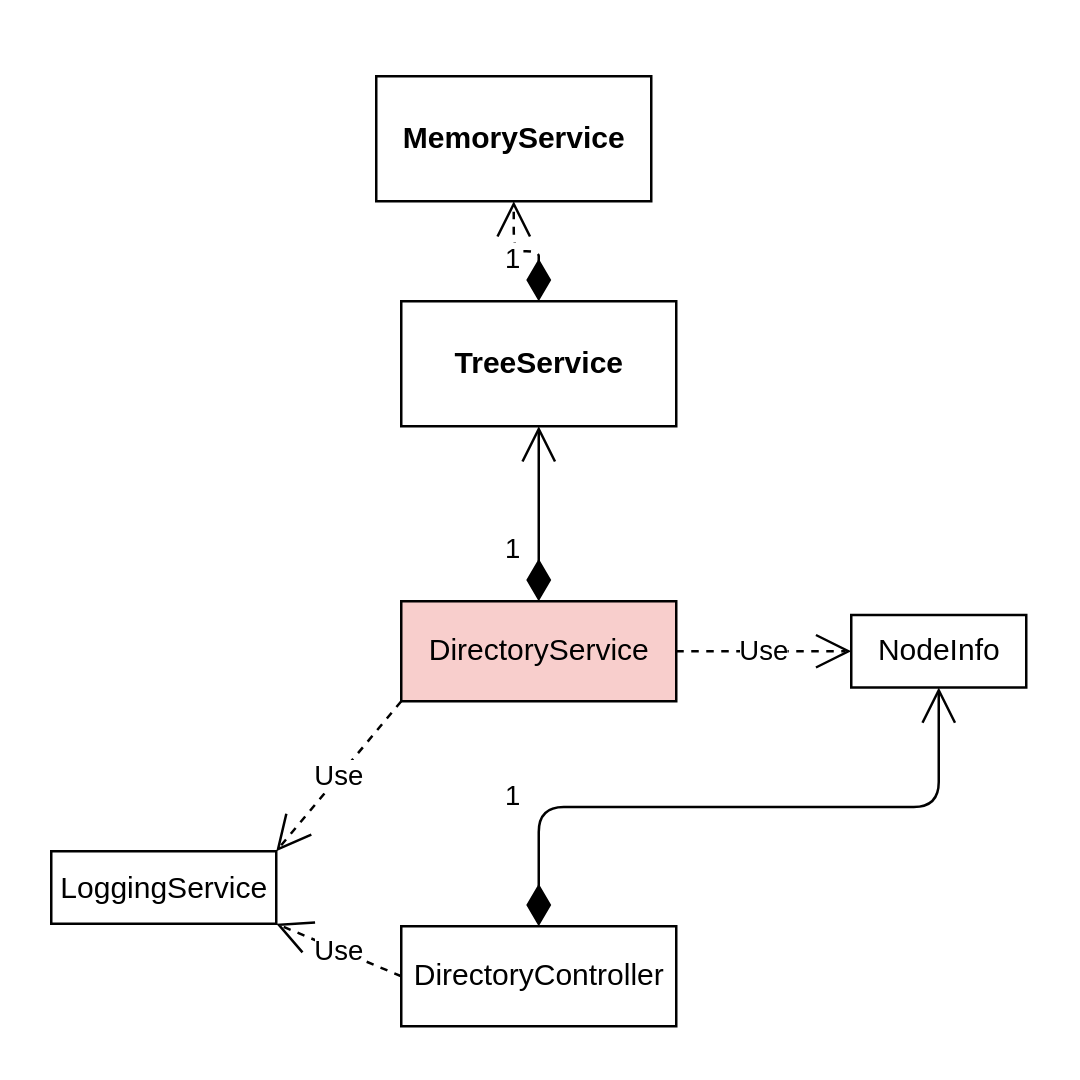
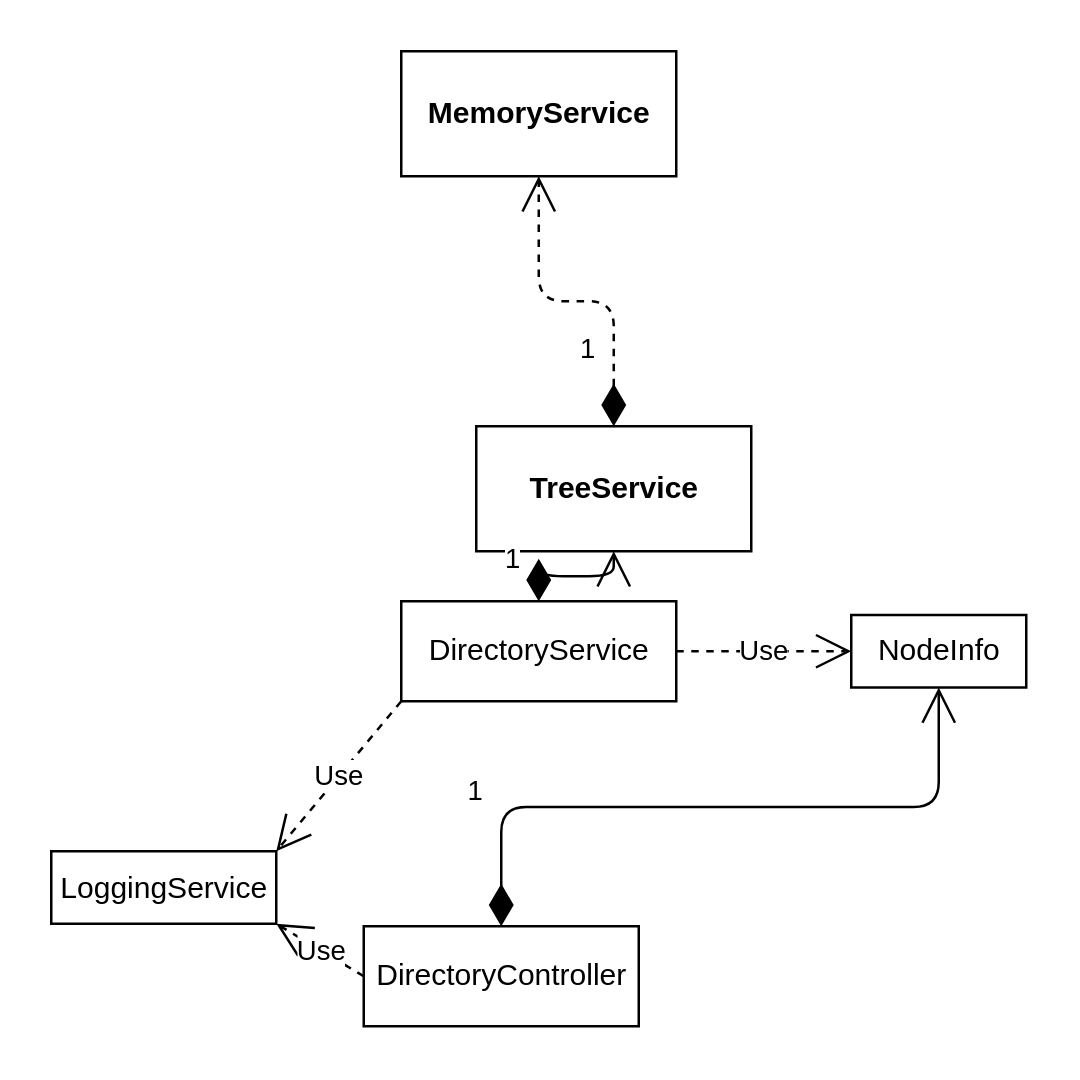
node "MemoryService": moved (514, 139) -> (539, 114)
node "TreeService": moved (539, 364) -> (614, 489)
node "DirectoryService": fillcolor #f8cecc -> #ffffff
node "DirectoryController": moved (539, 976) -> (501, 976)
